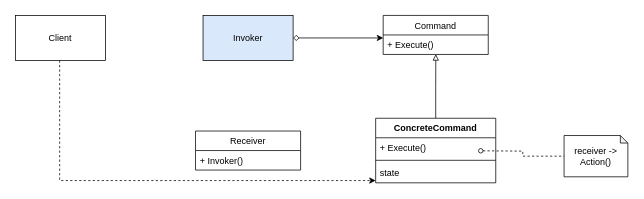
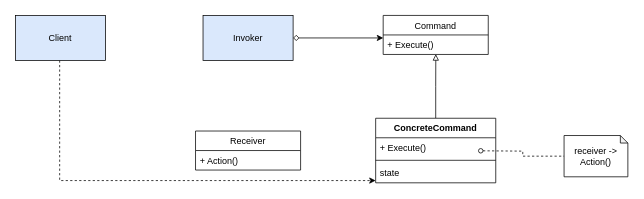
node "Client": fillcolor #ffffff -> #dae8fc
node "+ Invoker()": label "+ Invoker()" -> "+ Action()"
